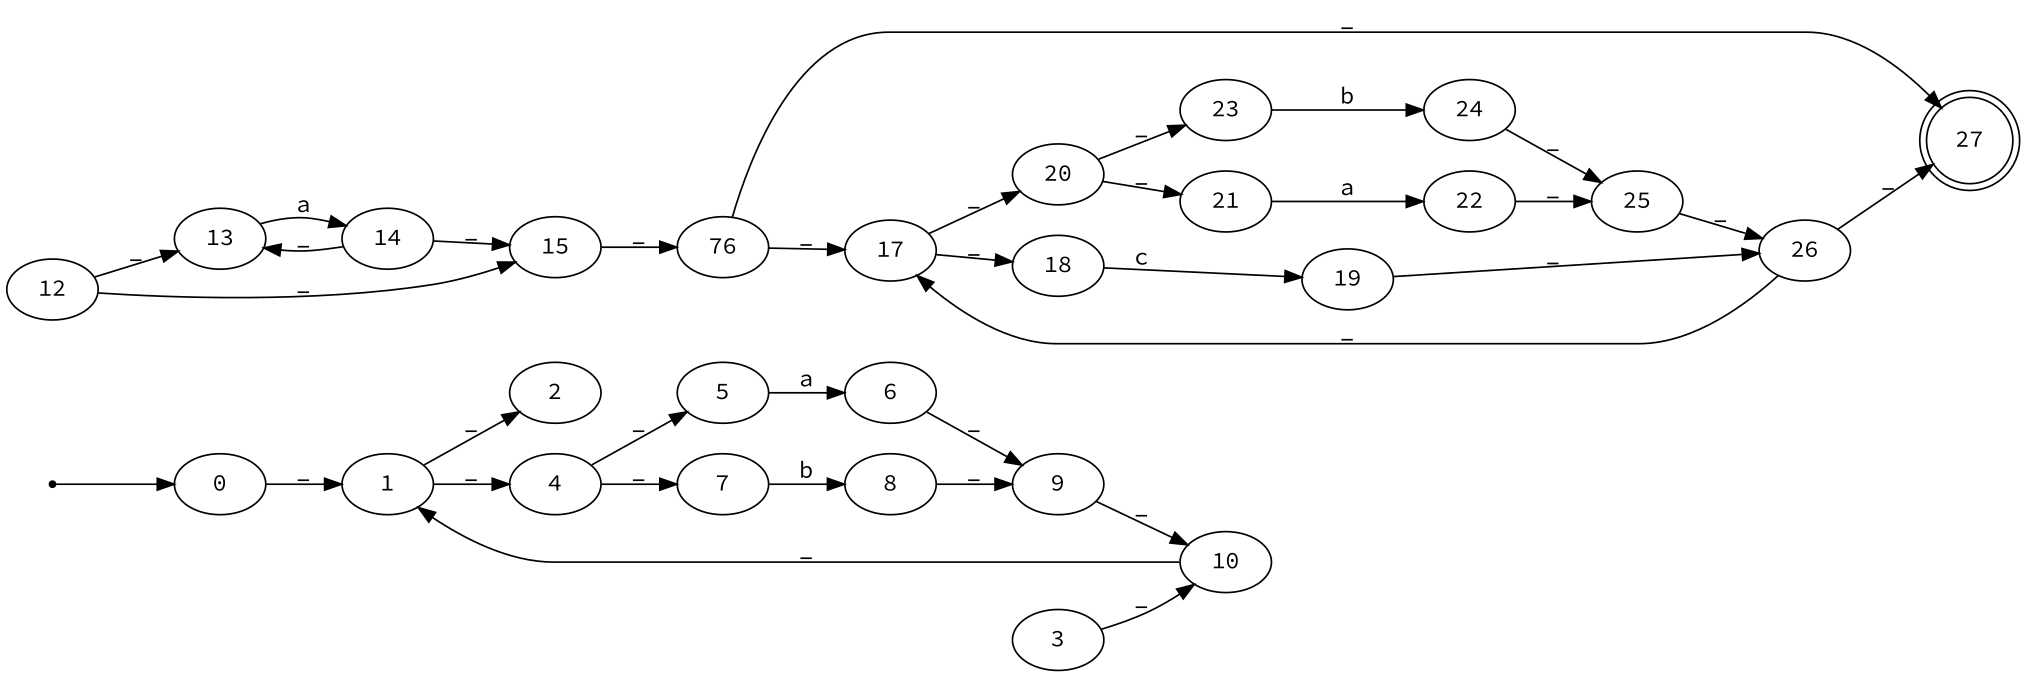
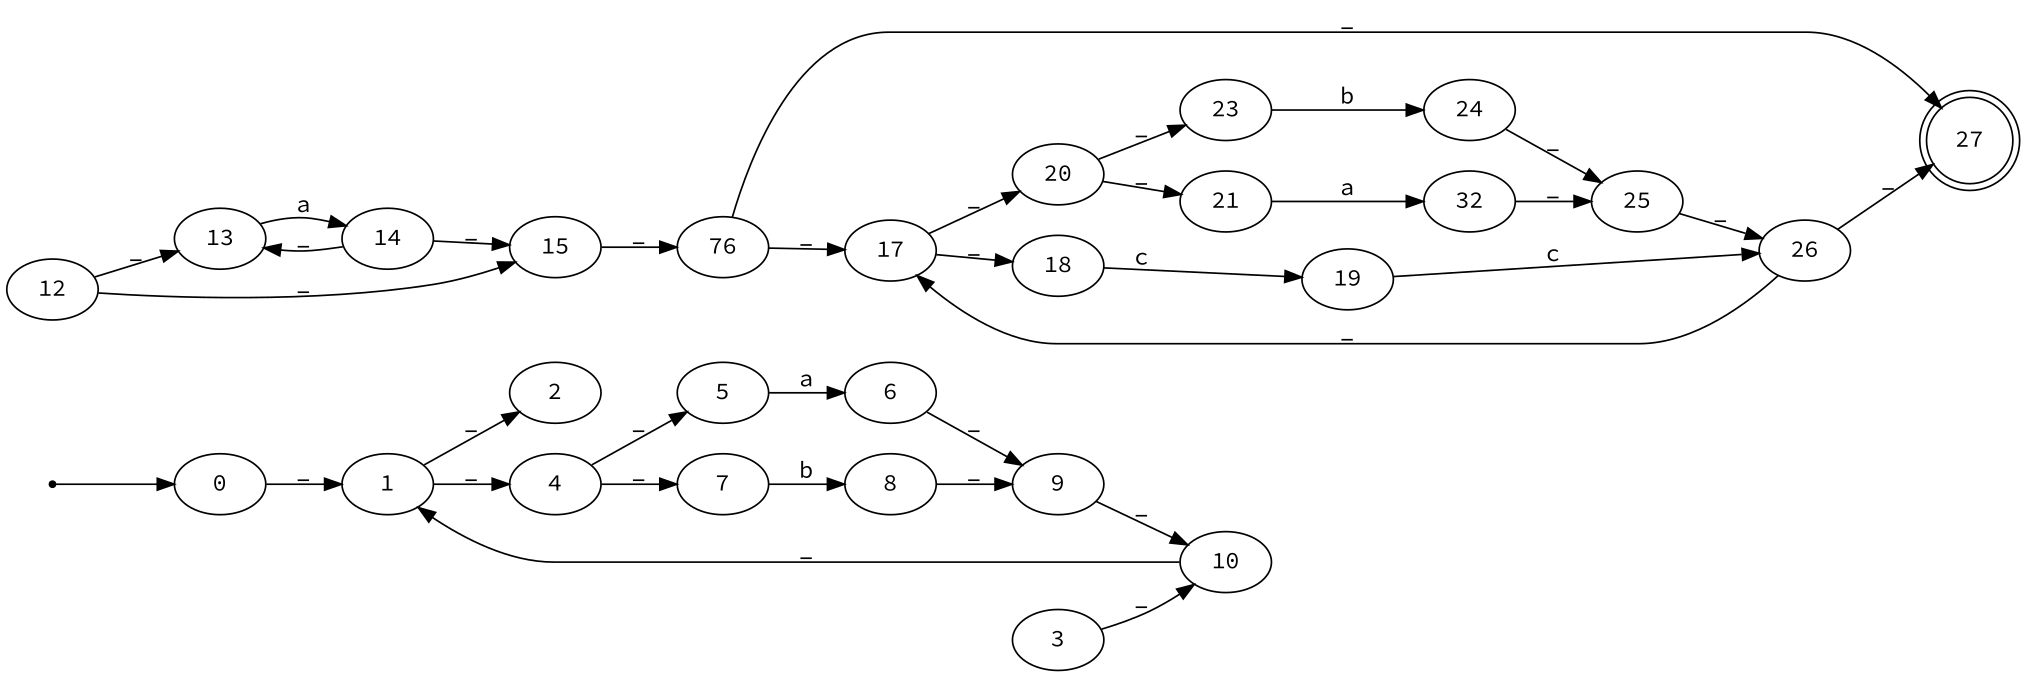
node "22": label "22" -> "32"
edge "19" -> "26": label "_" -> "c"
